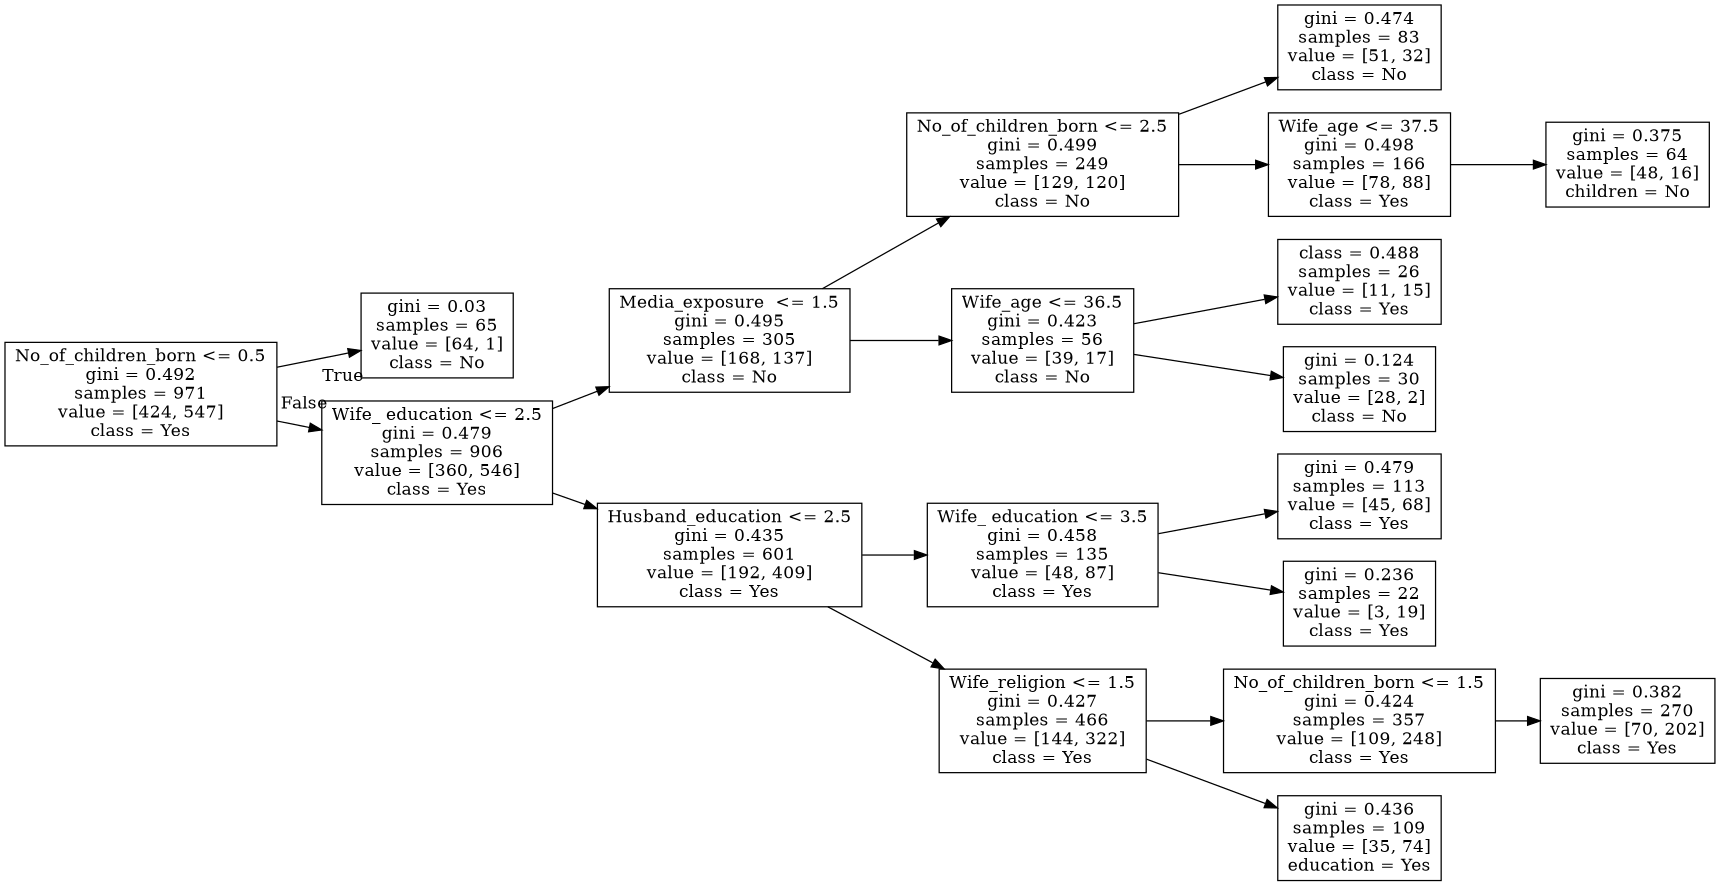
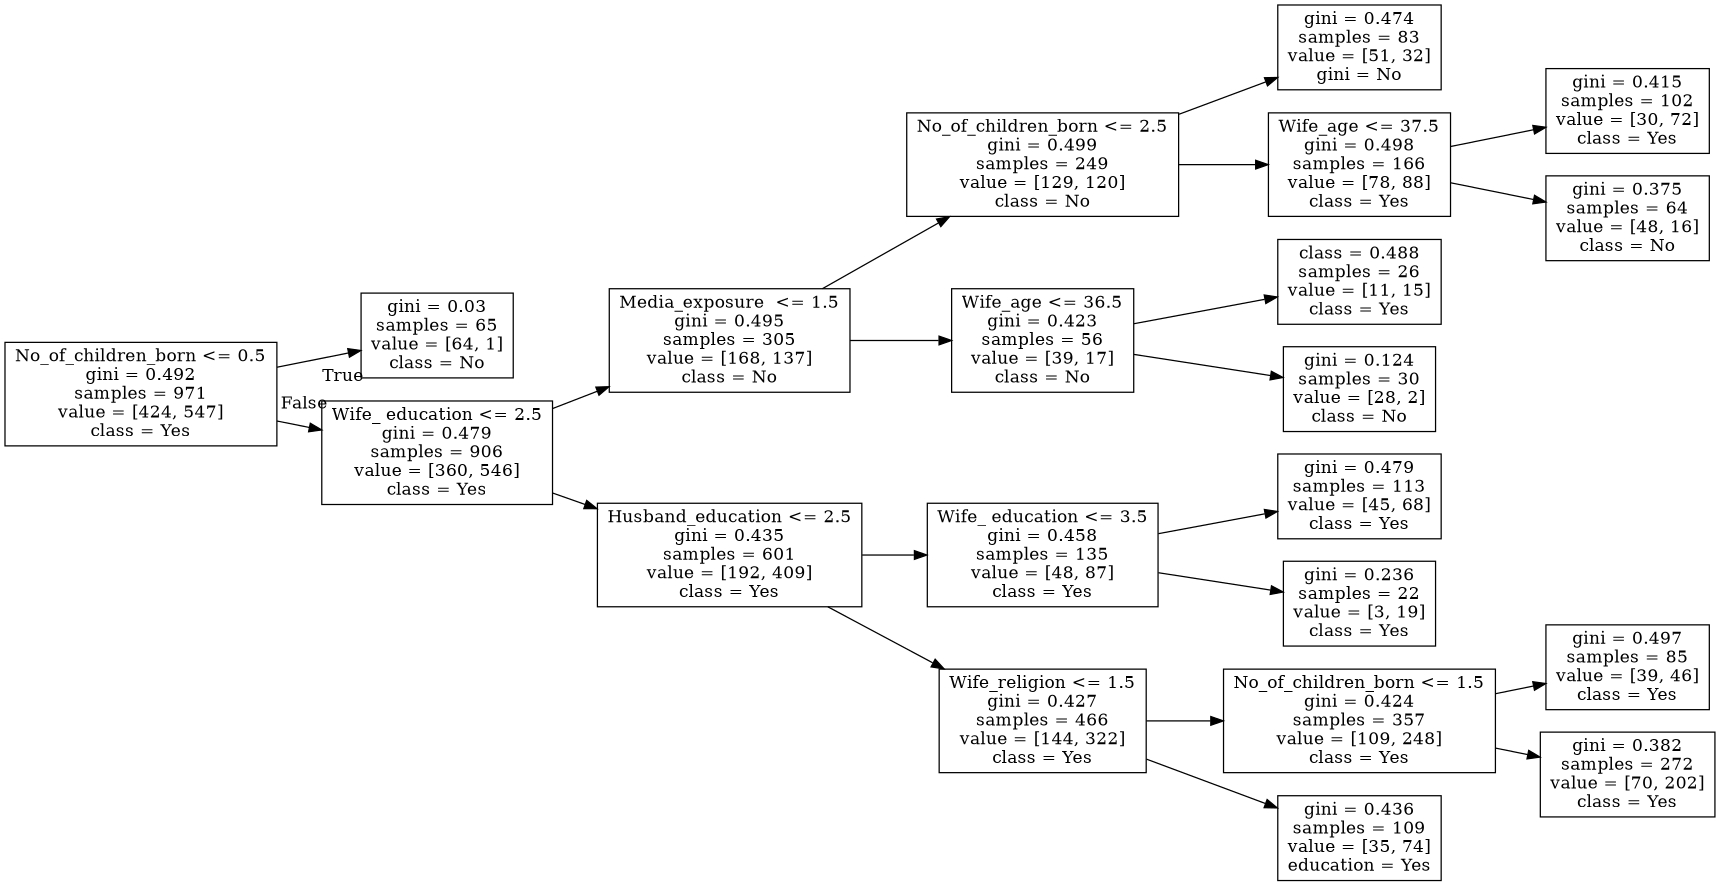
node "gini = 0.474 samples = 83 value = [51, 32] class = No": label "gini = 0.474 samples = 83 value = [51, 32] class = No" -> "gini = 0.474 samples = 83 value = [51, 32] gini = No"
node "gini = 0.415 samples = 102 value = [30, 72] class = Yes": added
node "gini = 0.375 samples = 64 value = [48, 16] children = No": label "gini = 0.375 samples = 64 value = [48, 16] children = No" -> "gini = 0.375 samples = 64 value = [48, 16] class = No"
node "gini = 0.497 samples = 85 value = [39, 46] class = Yes": added
node "gini = 0.382 samples = 270 value = [70, 202] class = Yes": label "gini = 0.382 samples = 270 value = [70, 202] class = Yes" -> "gini = 0.382 samples = 272 value = [70, 202] class = Yes"
